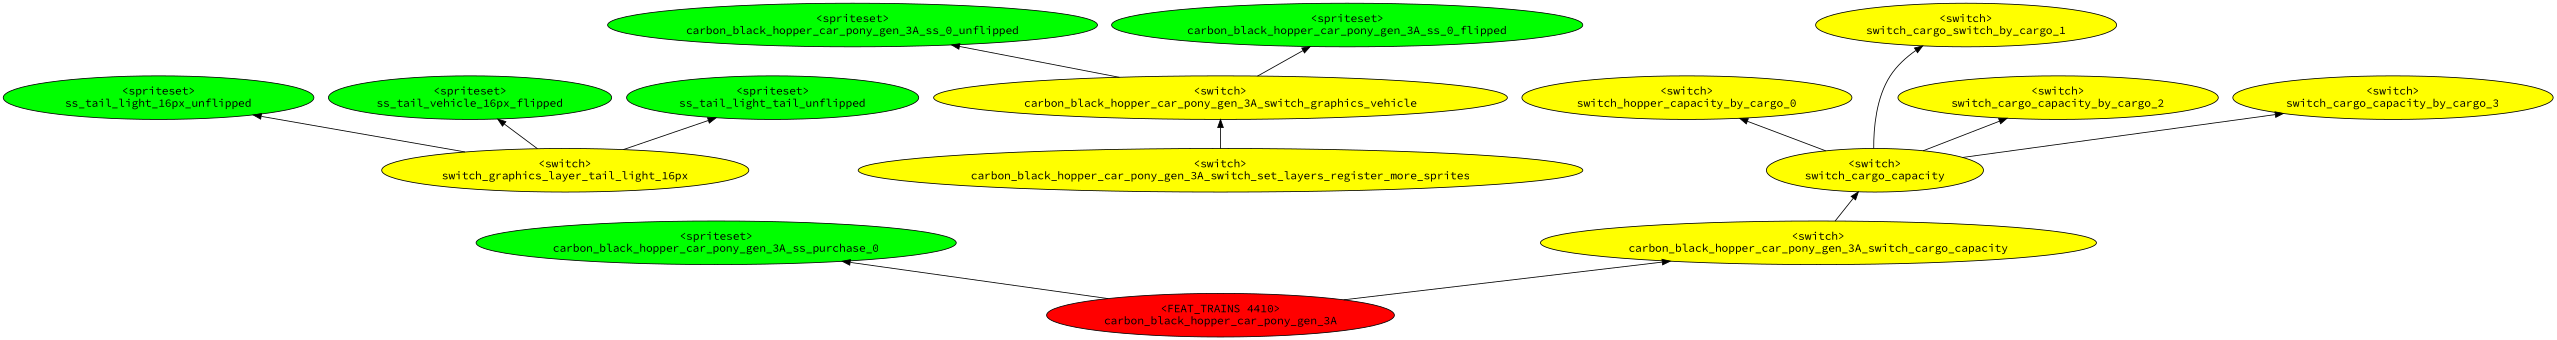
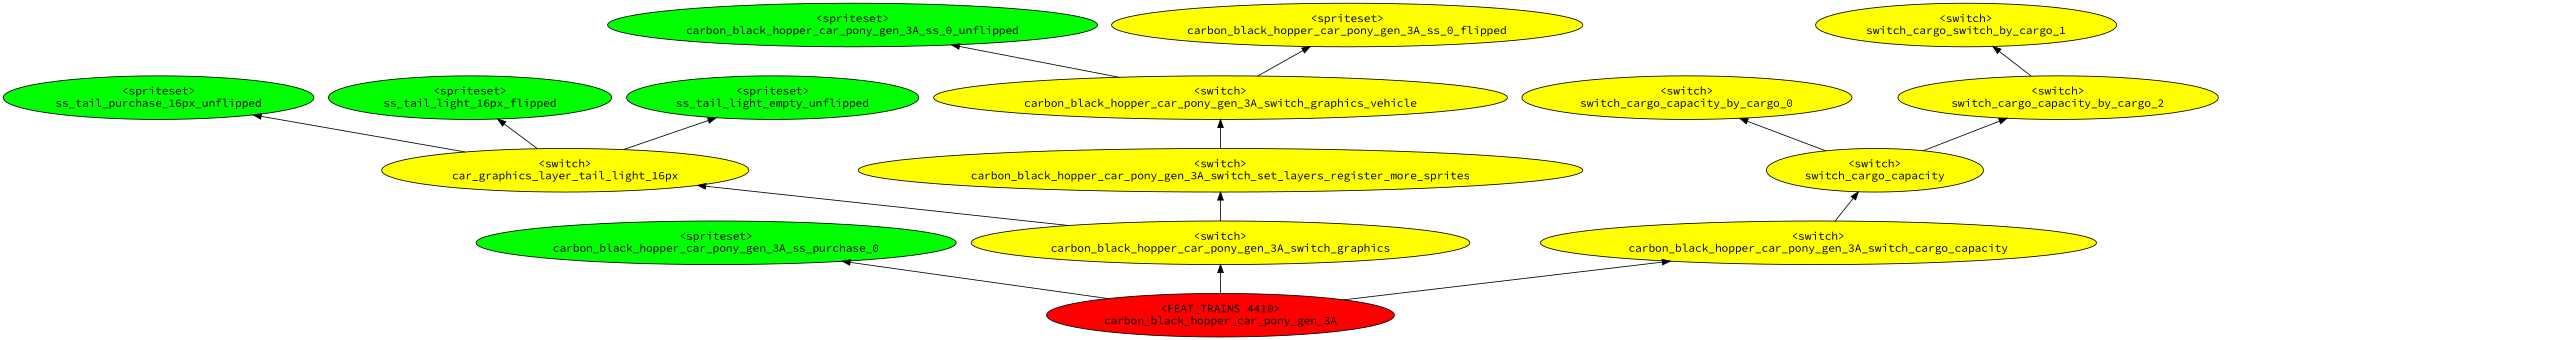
node "<spriteset> carbon_black_hopper_car_pony_gen_3A_ss_0_flipped": fillcolor green -> yellow
edge "<switch> switch_cargo_capacity" -> "<switch> switch_cargo_switch_by_cargo_1": now "<switch> switch_cargo_capacity_by_cargo_2" -> "<switch> switch_cargo_switch_by_cargo_1"
node "<spriteset> ss_tail_light_16px_unflipped": label "<spriteset> ss_tail_light_16px_unflipped" -> "<spriteset> ss_tail_purchase_16px_unflipped"
node "<spriteset> ss_tail_vehicle_16px_flipped": label "<spriteset> ss_tail_vehicle_16px_flipped" -> "<spriteset> ss_tail_light_16px_flipped"
node "<spriteset> ss_tail_light_tail_unflipped": label "<spriteset> ss_tail_light_tail_unflipped" -> "<spriteset> ss_tail_light_empty_unflipped"
node "<switch> switch_hopper_capacity_by_cargo_0": label "<switch> switch_hopper_capacity_by_cargo_0" -> "<switch> switch_cargo_capacity_by_cargo_0"
node "<switch> switch_cargo_capacity_by_cargo_3": removed
node "<switch> switch_graphics_layer_tail_light_16px": label "<switch> switch_graphics_layer_tail_light_16px" -> "<switch> car_graphics_layer_tail_light_16px"
node "<switch> carbon_black_hopper_car_pony_gen_3A_switch_graphics": added
